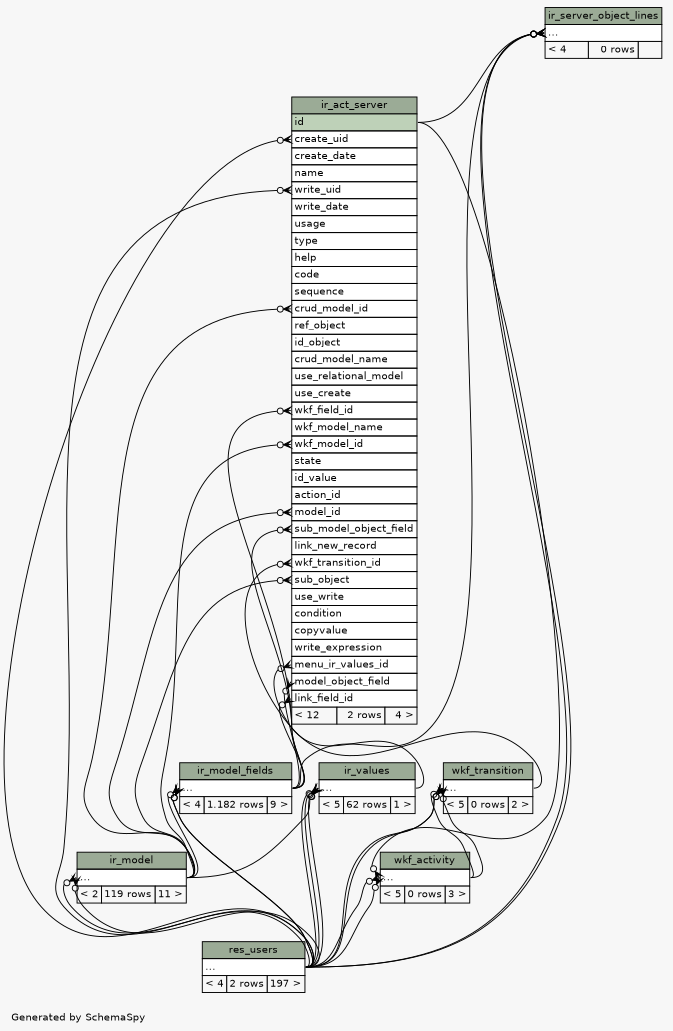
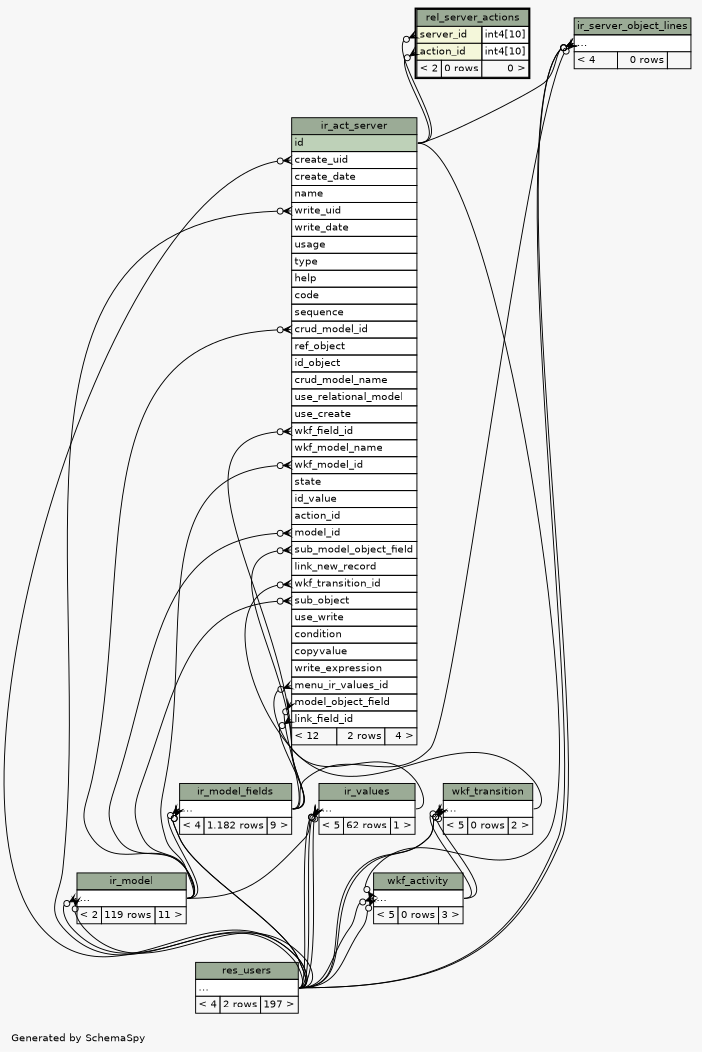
node "rel_server_actions": added
